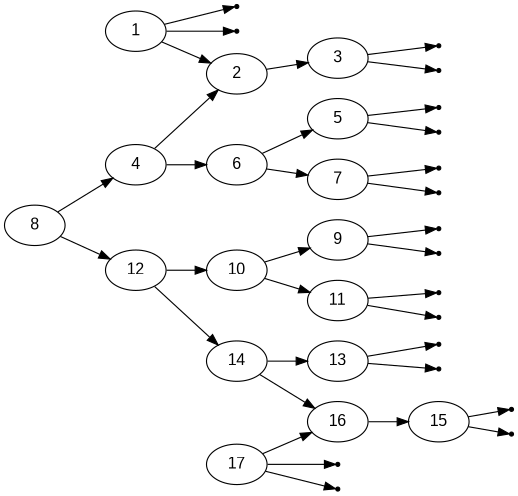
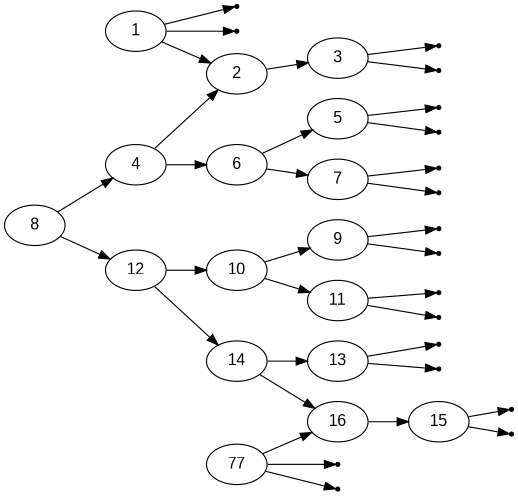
node "17": label "17" -> "77"
